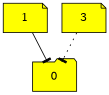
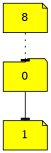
node "3": label "3" -> "8"
edge "1" -> "0": reversed
